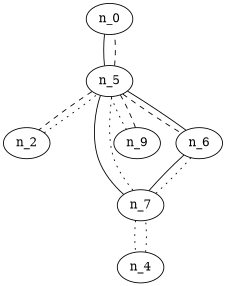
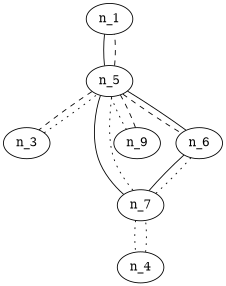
node "n_0": label "n_0" -> "n_1"
node "n_2": label "n_2" -> "n_3"
